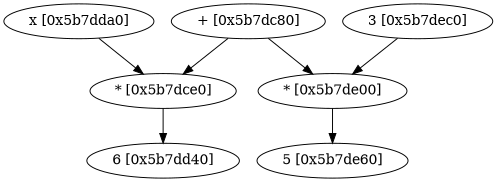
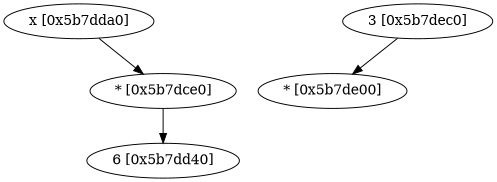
node "+ [0x5b7dc80]": removed
node "5 [0x5b7de60]": removed
